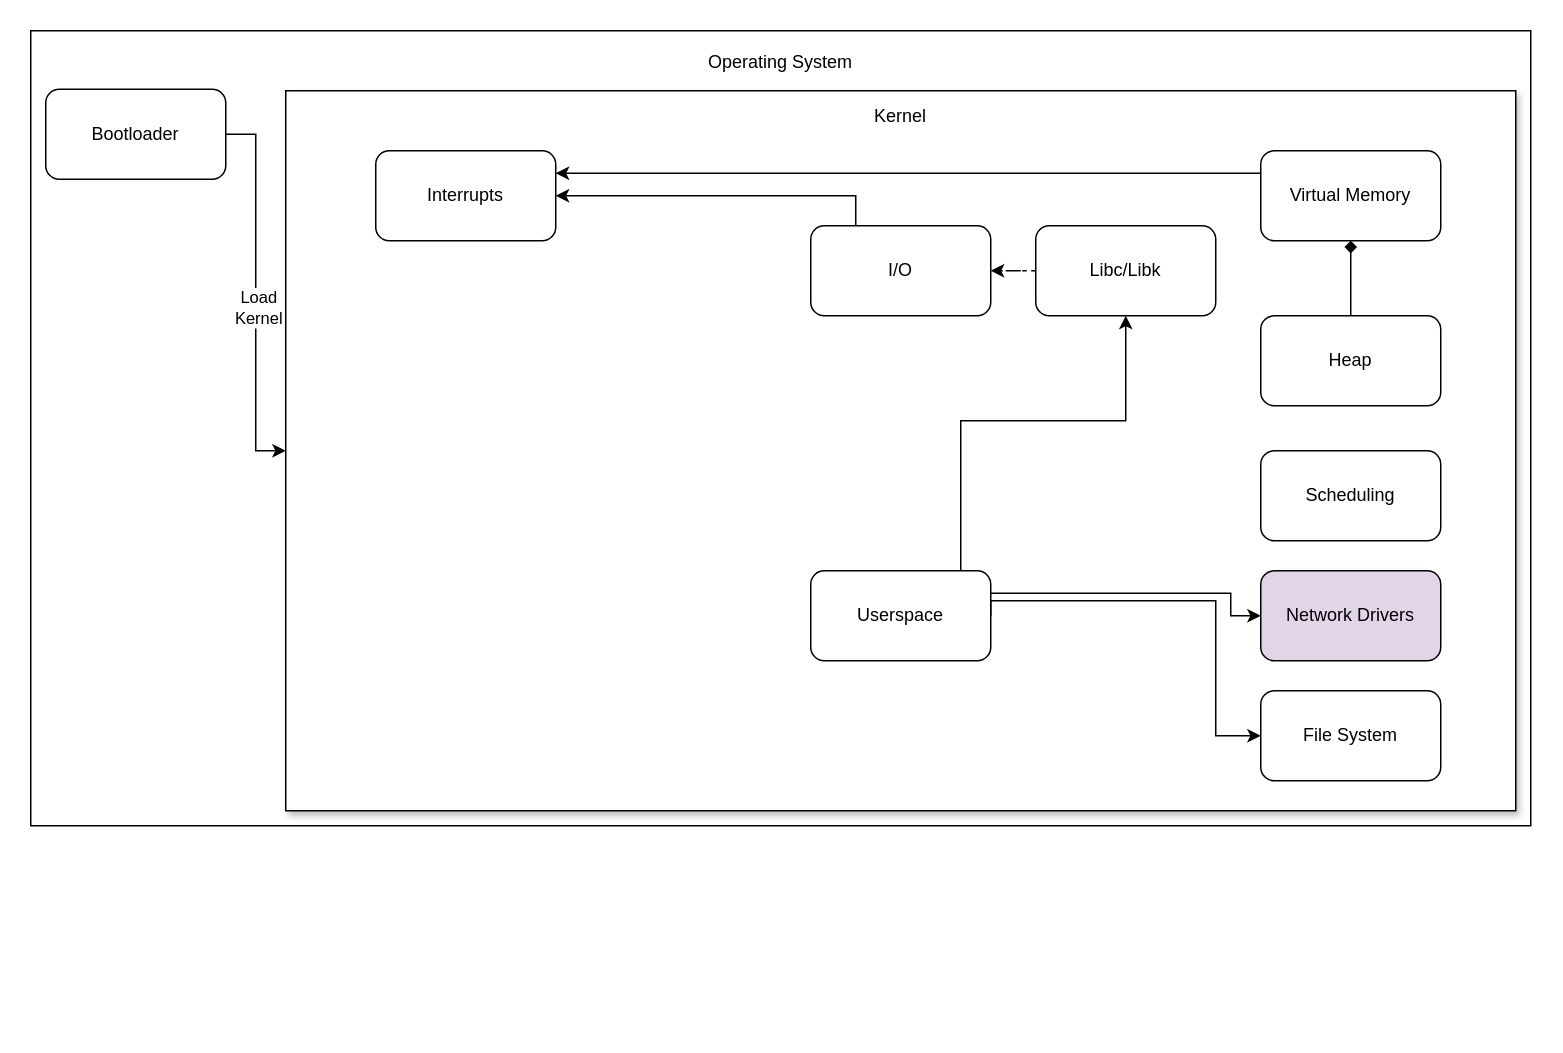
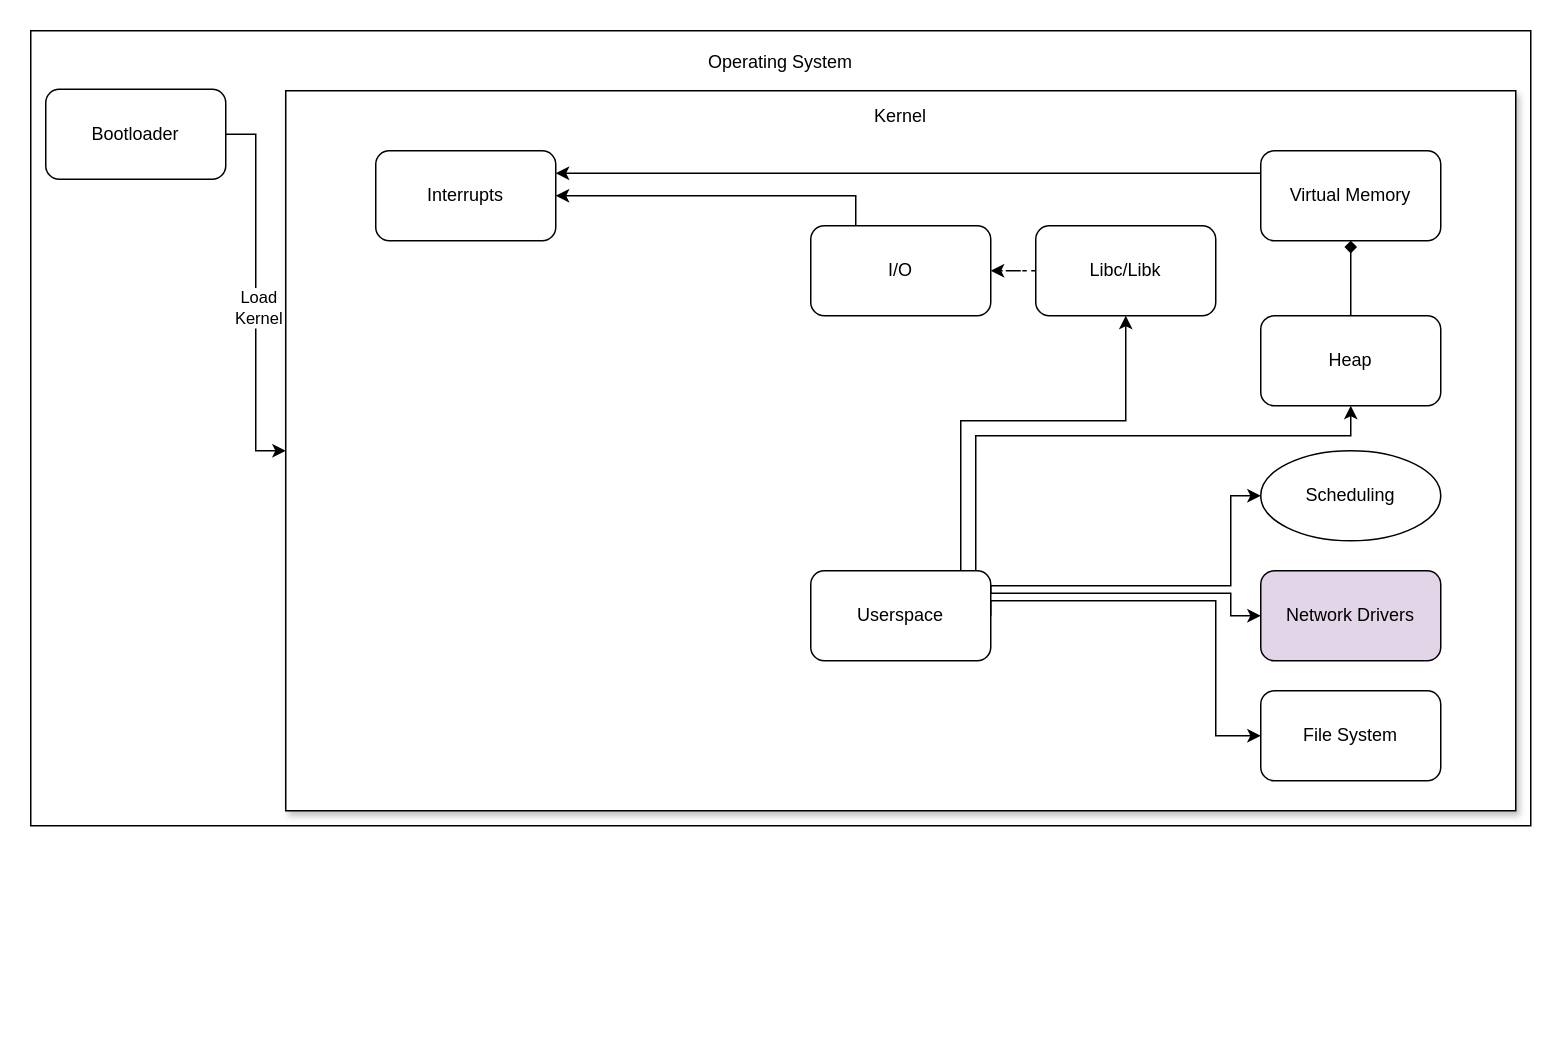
edge "Userspace" -> "Heap": added
node "Scheduling": shape rounded rectangle -> ellipse
edge "Userspace" -> "Scheduling": added
